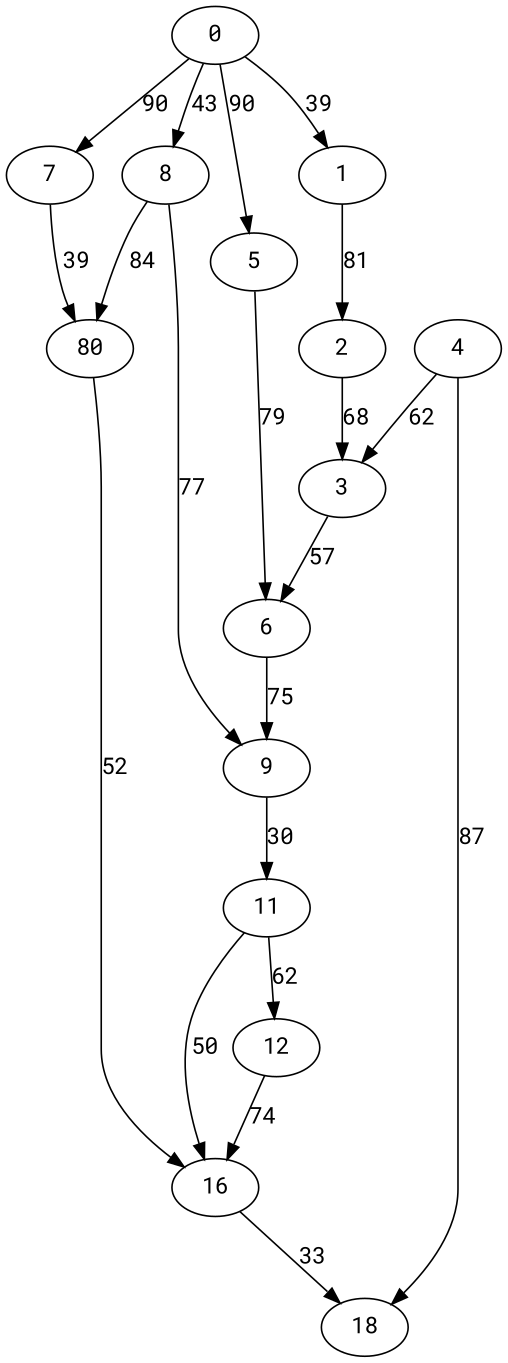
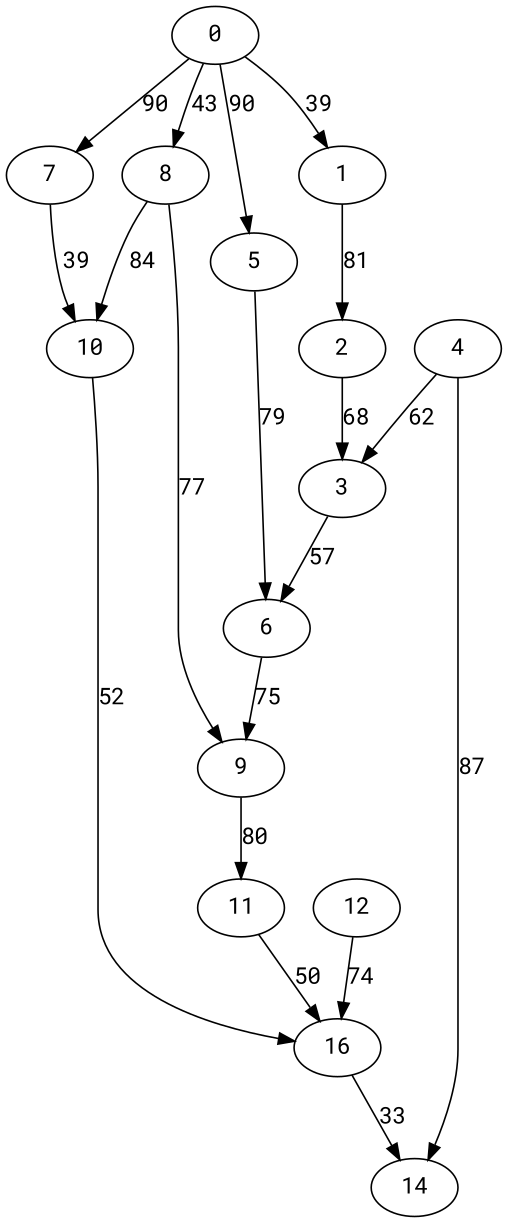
node "80": label "80" -> "10"
edge "9" -> "11": label "30" -> "80"
edge "11" -> "12": removed, label "62"
node "18": label "18" -> "14"
